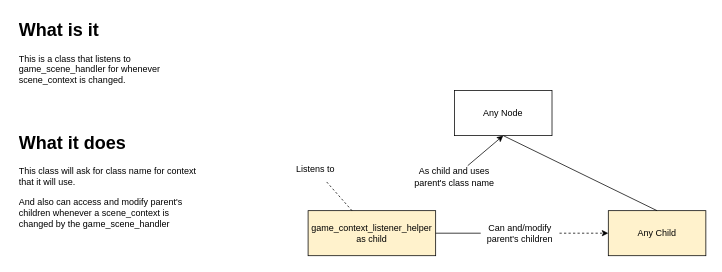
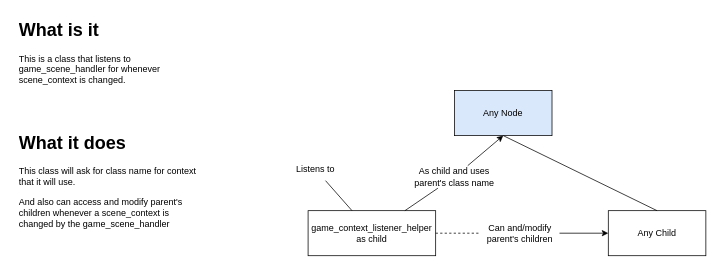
node "Any Node": fillcolor #ffffff -> #dae8fc
edge "Listens to" -- "game_context_listener_helper as child": style dashed -> solid
edge "As child and uses parent's class name" -- "game_context_listener_helper as child": added
node "game_context_listener_helper as child": fillcolor #fff2cc -> #ffffff
edge "game_context_listener_helper as child" -- "Can and/modify parent's children": style solid -> dashed
edge "Can and/modify parent's children" -> "Any Child": style dashed -> solid
node "Any Child": fillcolor #fff2cc -> #ffffff
